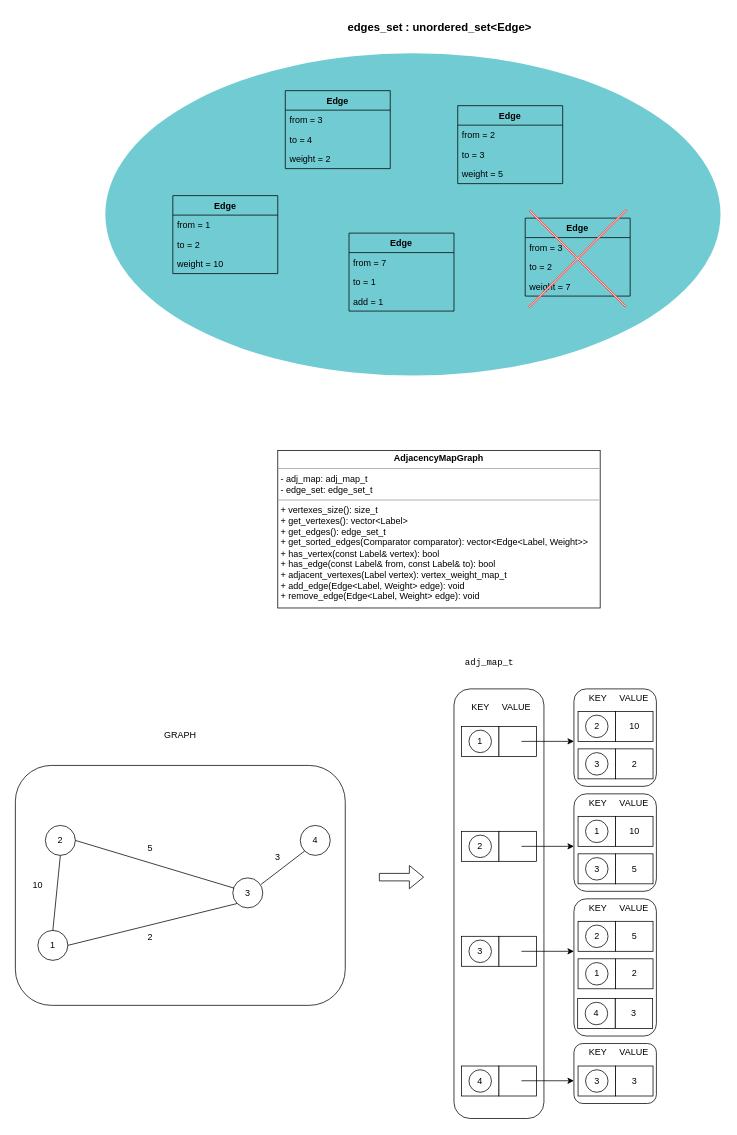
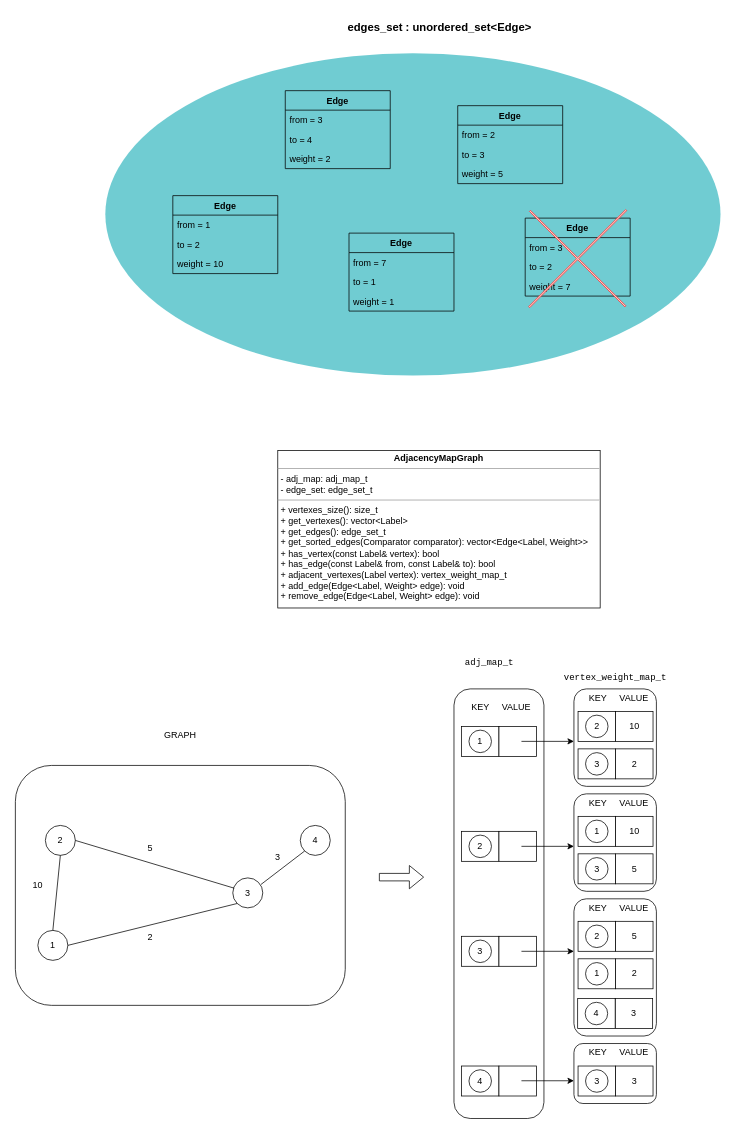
node "add = 1": label "add = 1" -> "weight = 1"
node "vertex_weight_map_t": added
